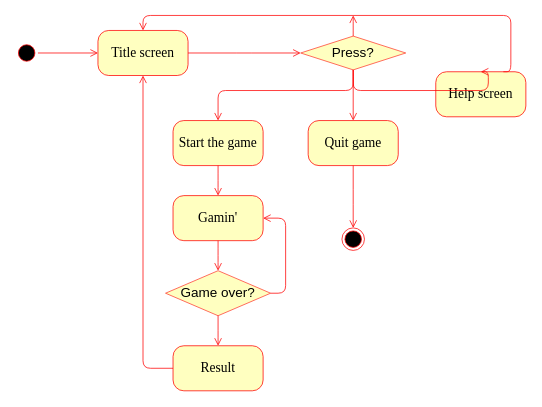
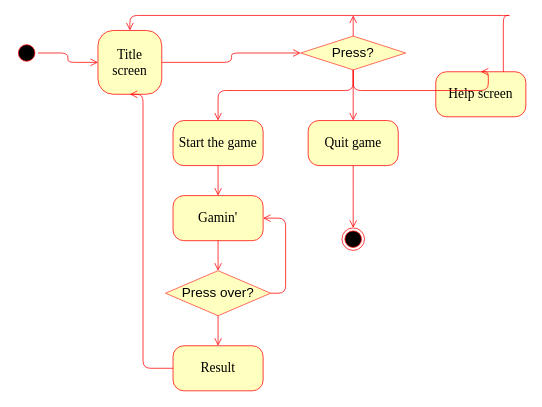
node "Title screen": size 90x45 -> 64x64
node "Game over?": label "Game over?" -> "Press over?"
